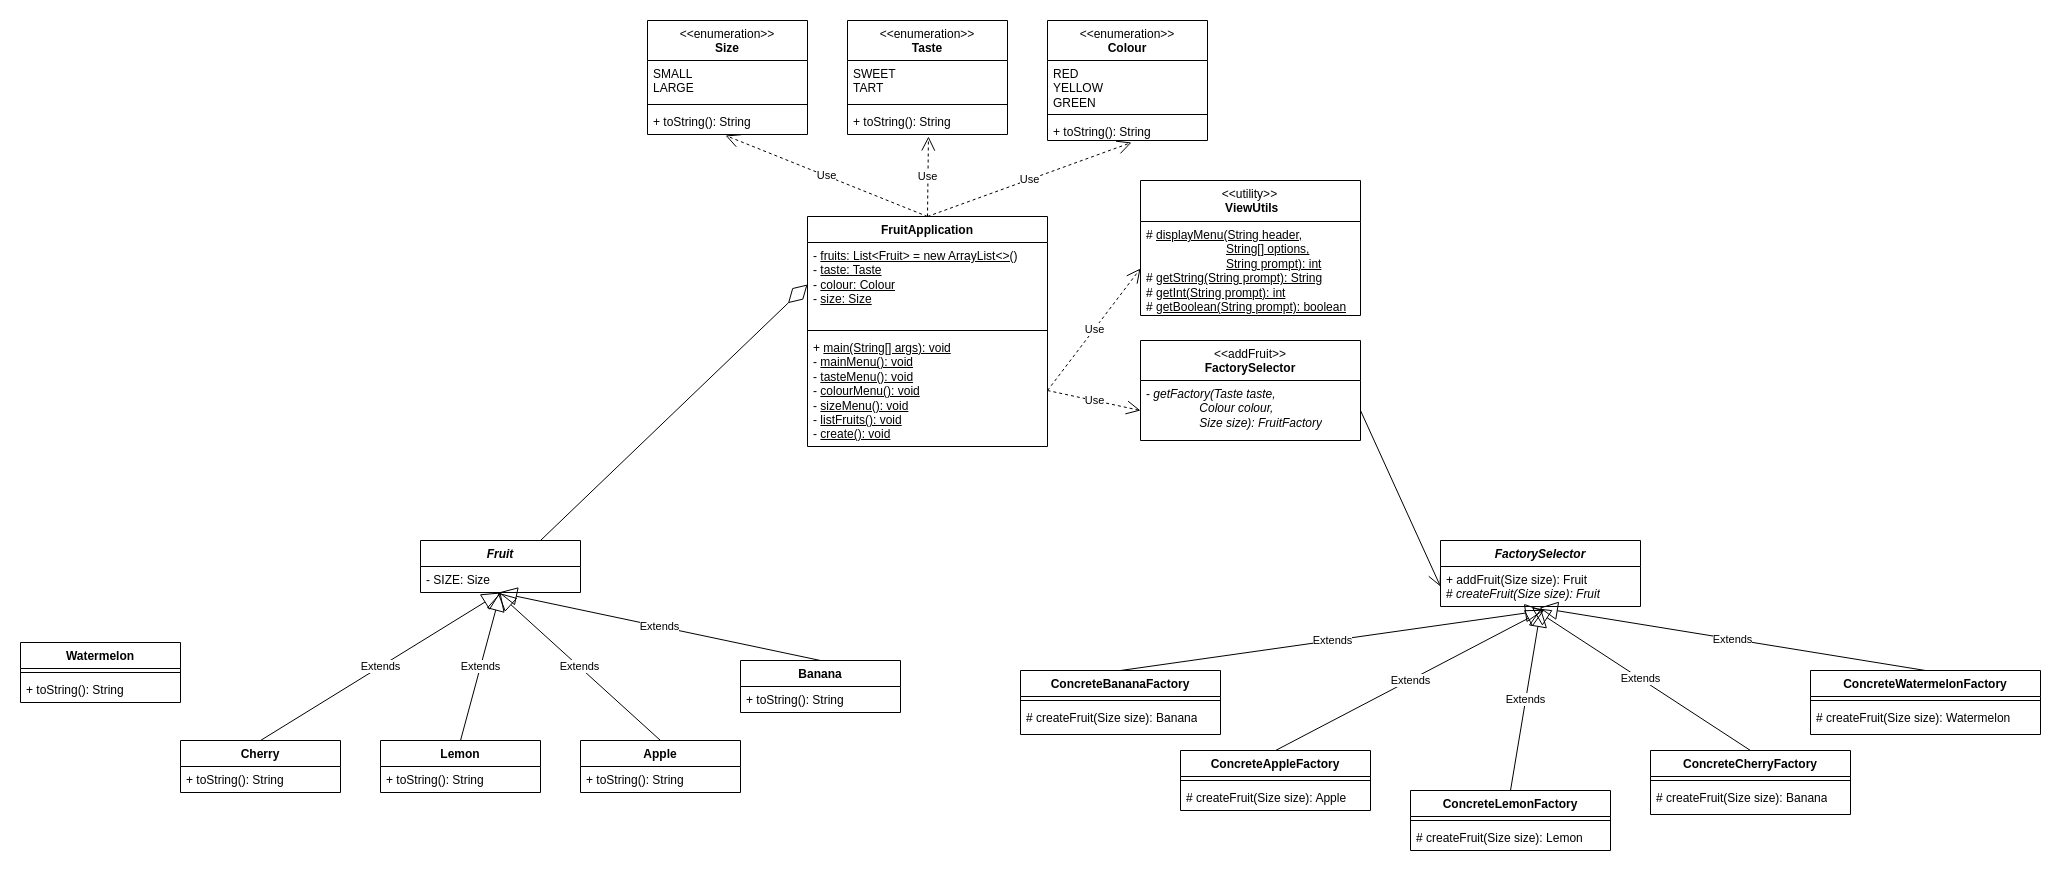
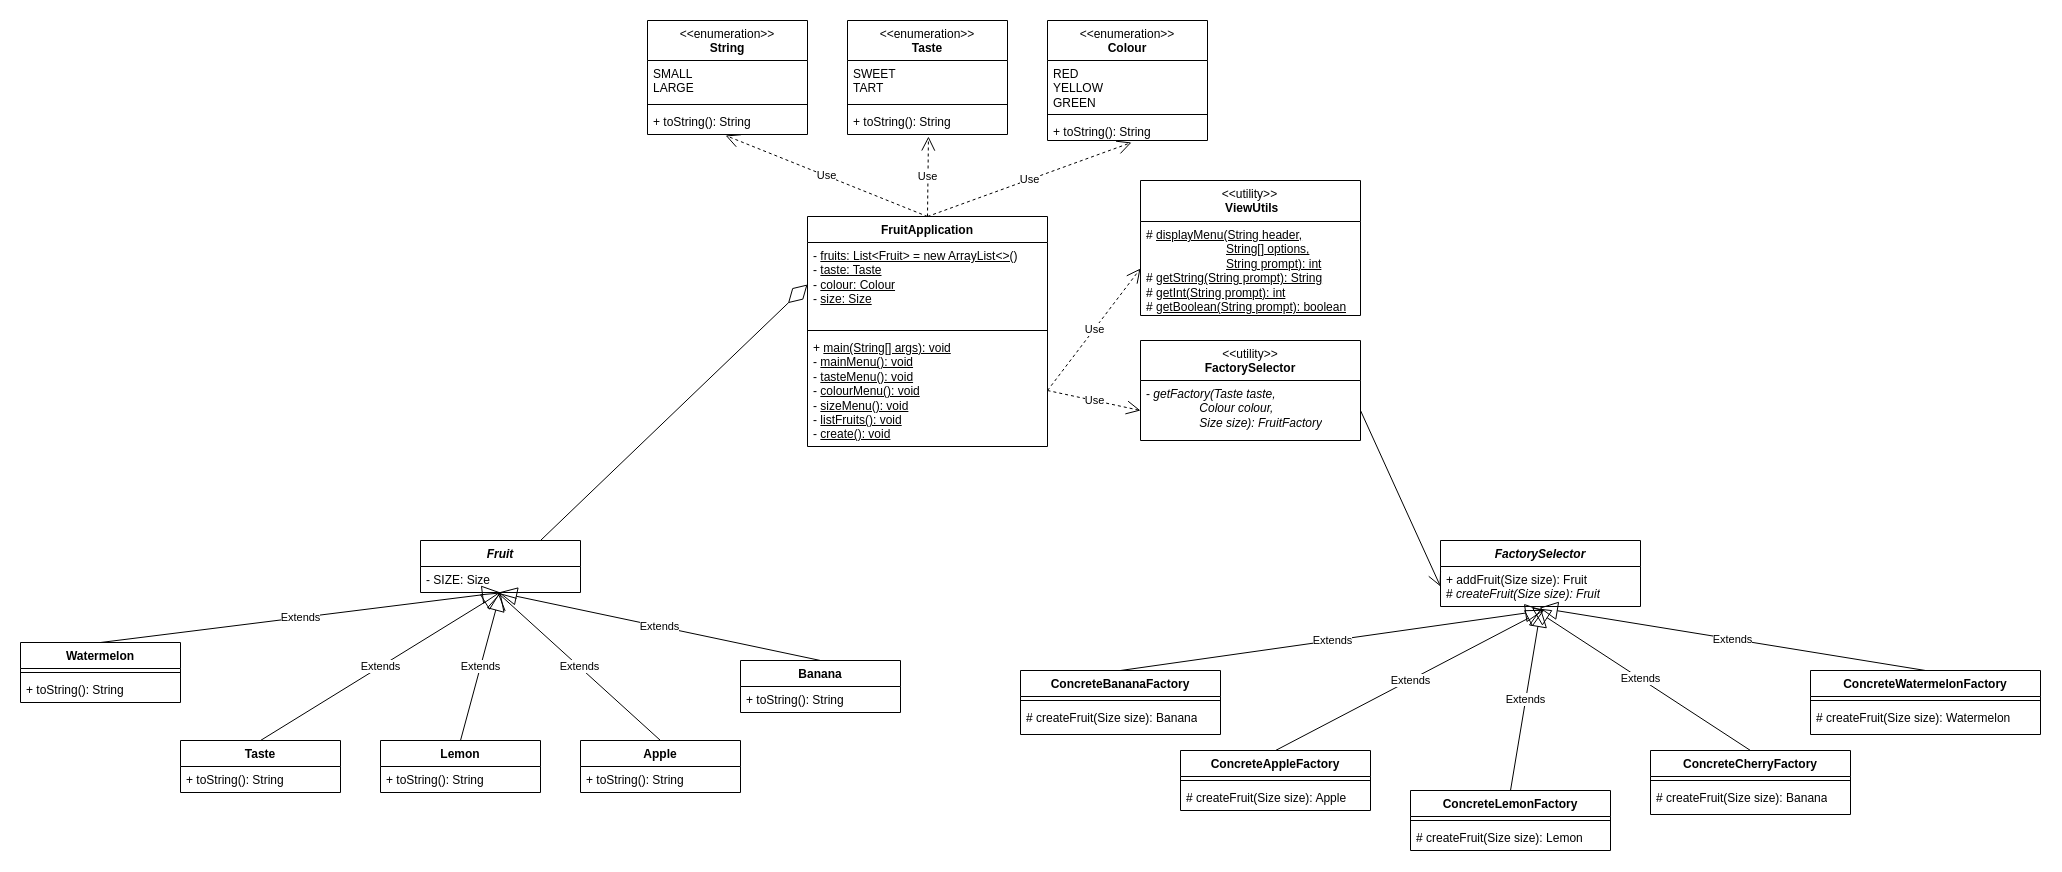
node "<<enumeration>> Size": label "<<enumeration>> Size" -> "<<enumeration>> String"
node "<<addFruit>> FactorySelector": label "<<addFruit>> FactorySelector" -> "<<utility>> FactorySelector"
edge "Apple" -> "- SIZE: Size": arrowhead block -> open
edge "Watermelon" -> "Fruit": added, label "Extends"
node "Cherry": label "Cherry" -> "Taste"
